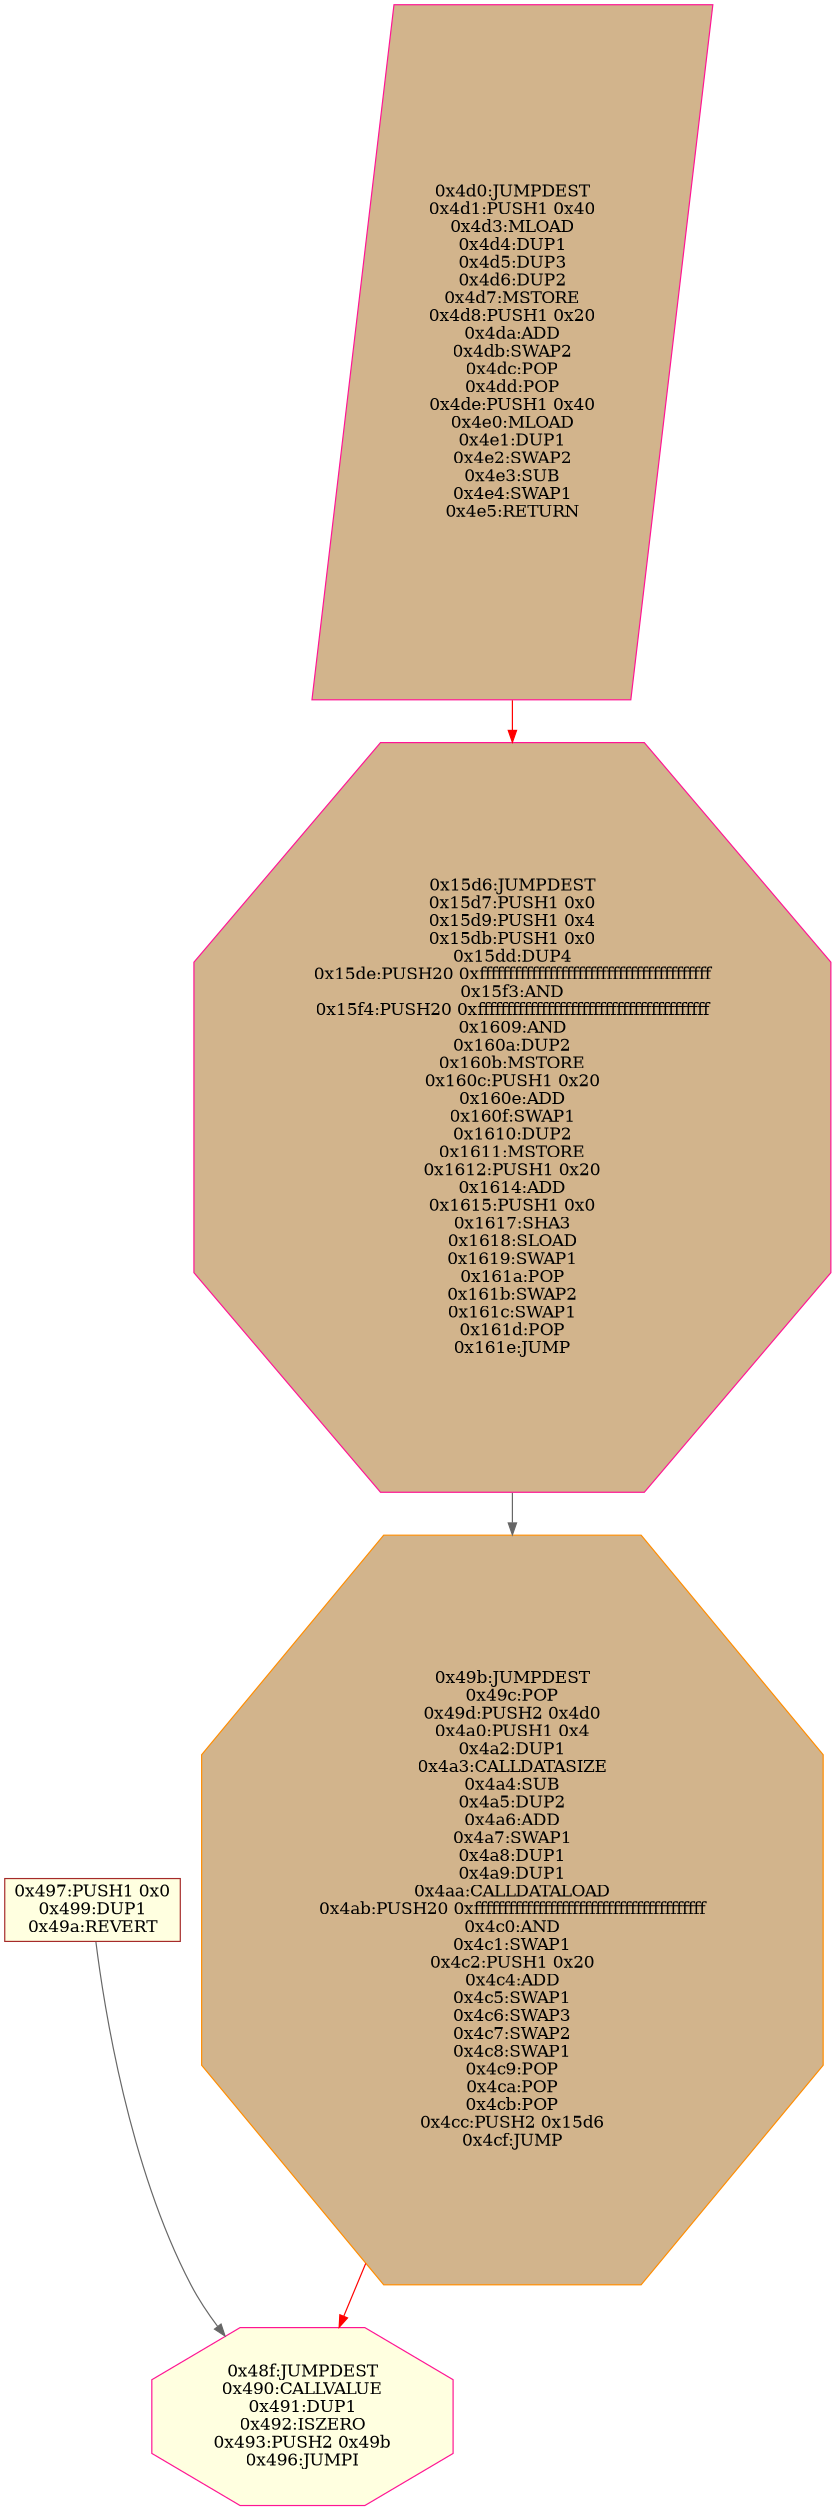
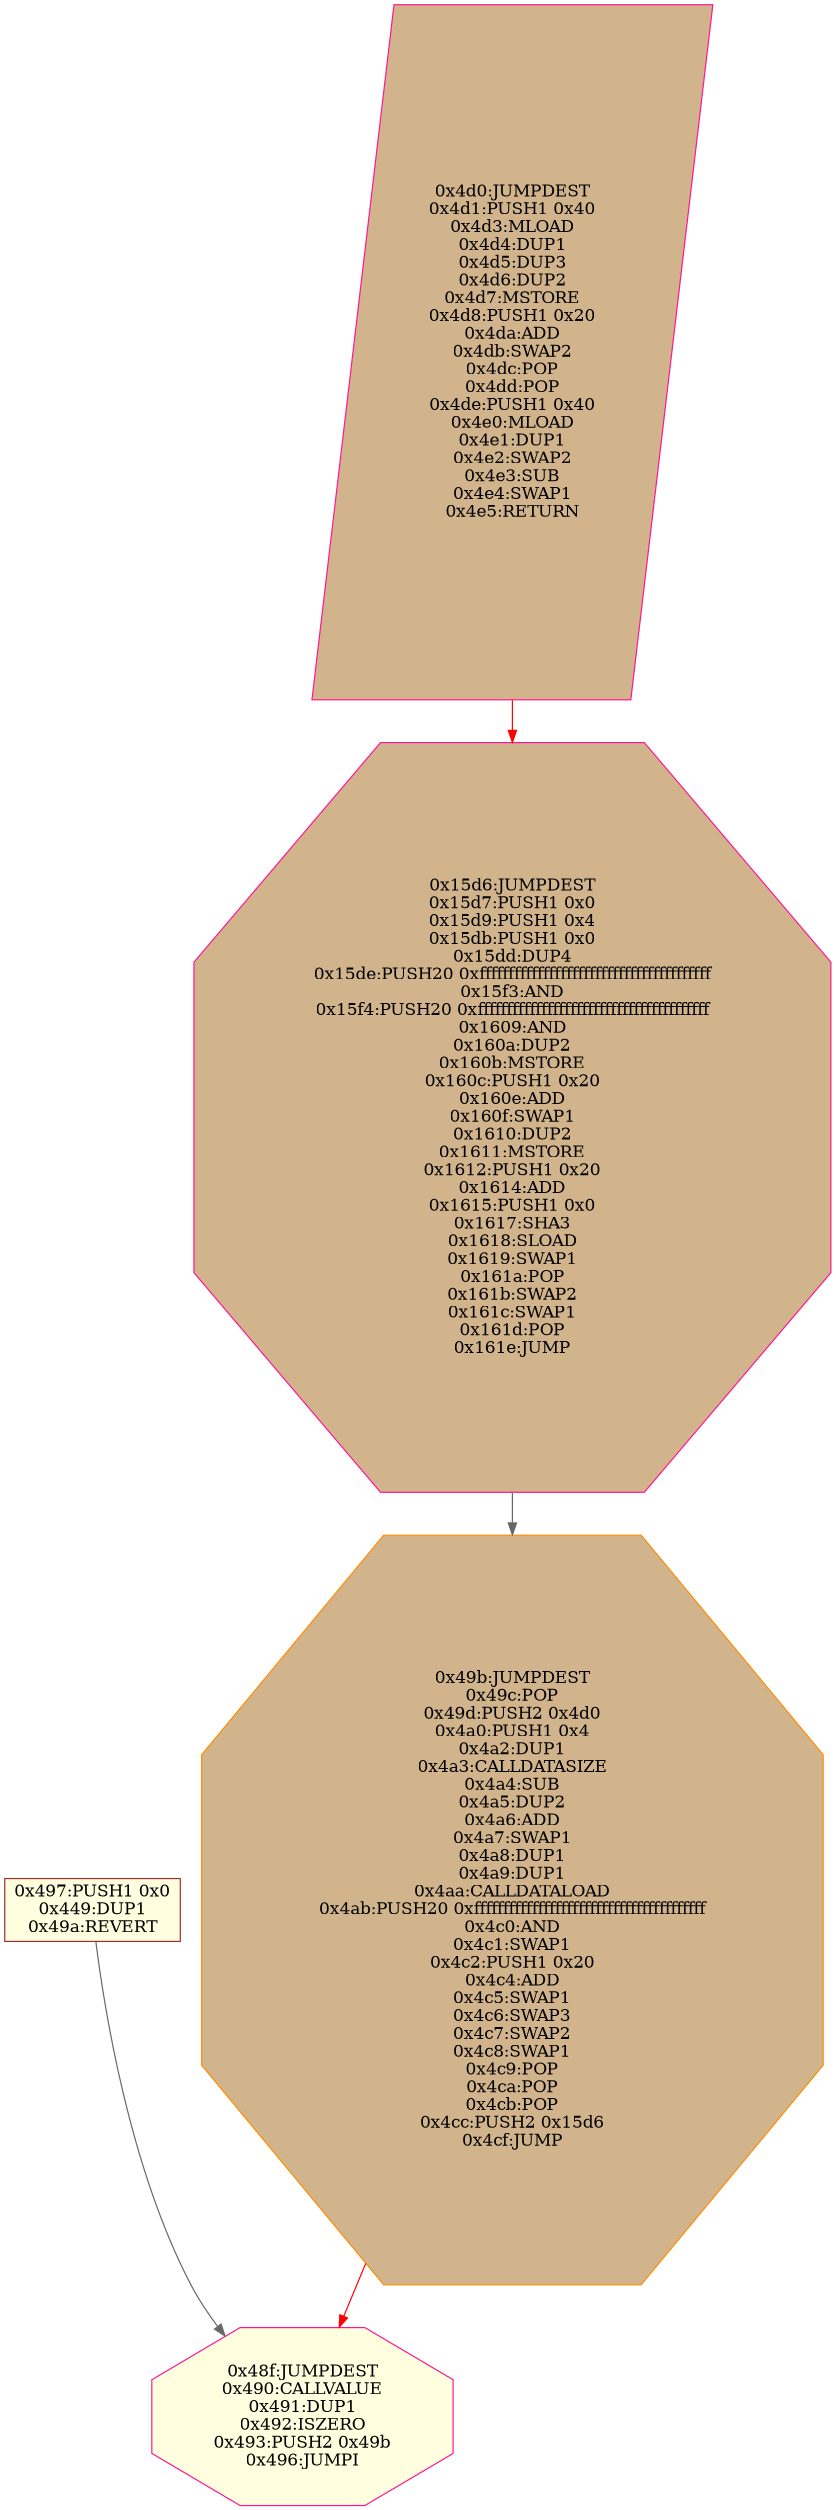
node "0x497:PUSH1 0x0 0x499:DUP1 0x49a:REVERT": label "0x497:PUSH1 0x0 0x499:DUP1 0x49a:REVERT" -> "0x497:PUSH1 0x0 0x449:DUP1 0x49a:REVERT"
